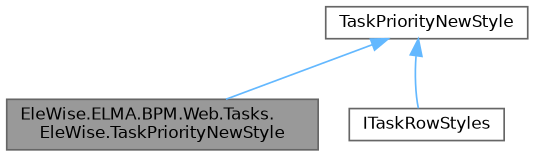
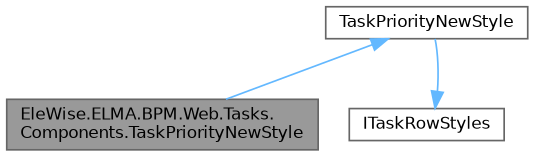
edge "ITaskRowStyles" -> "TaskPriorityNewStyle": reversed
node "EleWise.ELMA.BPM.Web.Tasks. EleWise.TaskPriorityNewStyle": label "EleWise.ELMA.BPM.Web.Tasks. EleWise.TaskPriorityNewStyle" -> "EleWise.ELMA.BPM.Web.Tasks. Components.TaskPriorityNewStyle"
